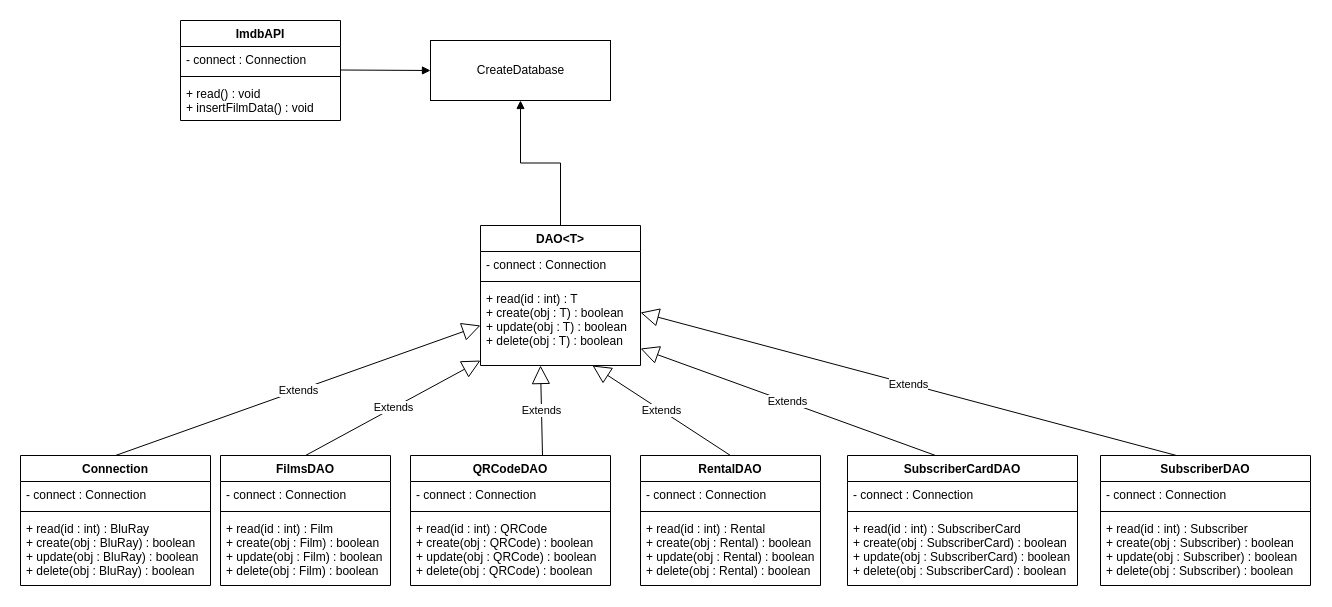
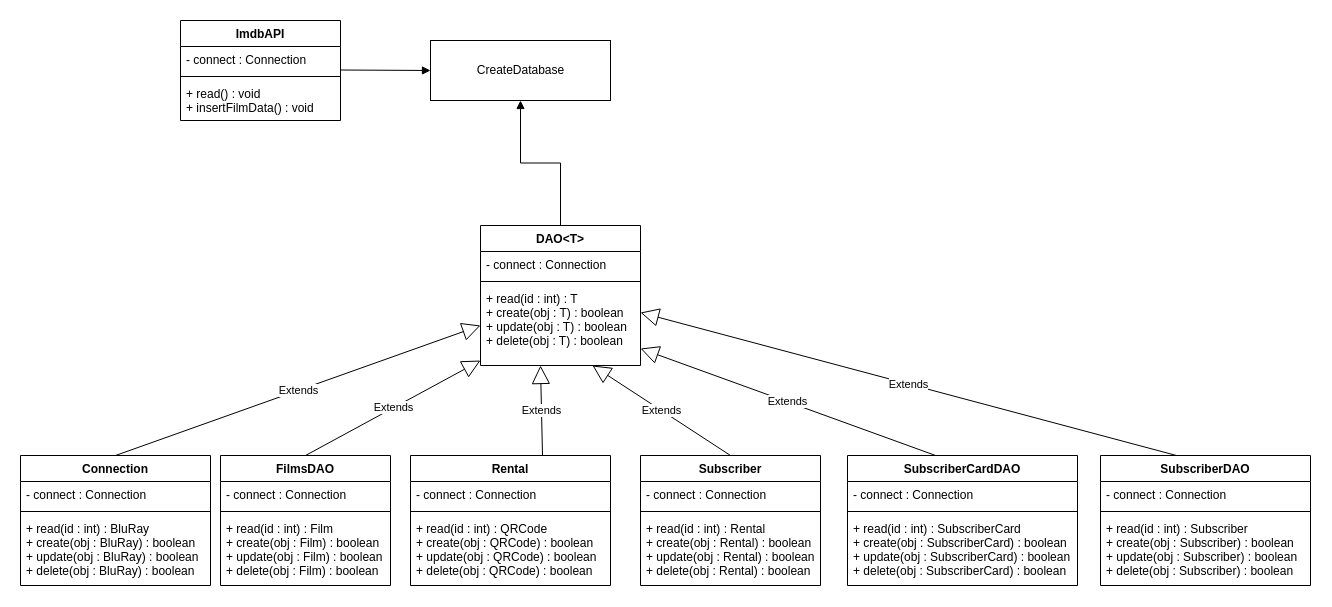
node "QRCodeDAO": label "QRCodeDAO" -> "Rental"
node "RentalDAO": label "RentalDAO" -> "Subscriber"
